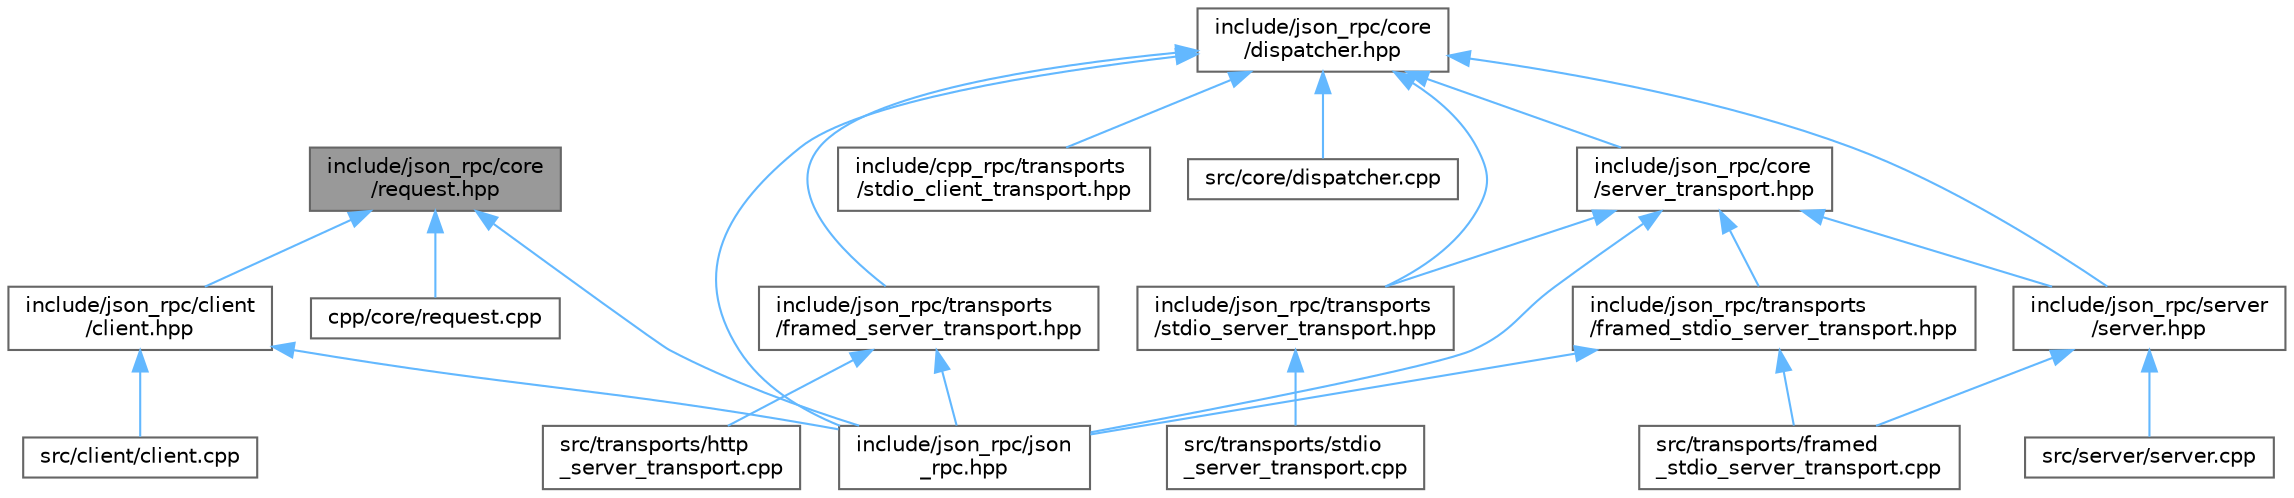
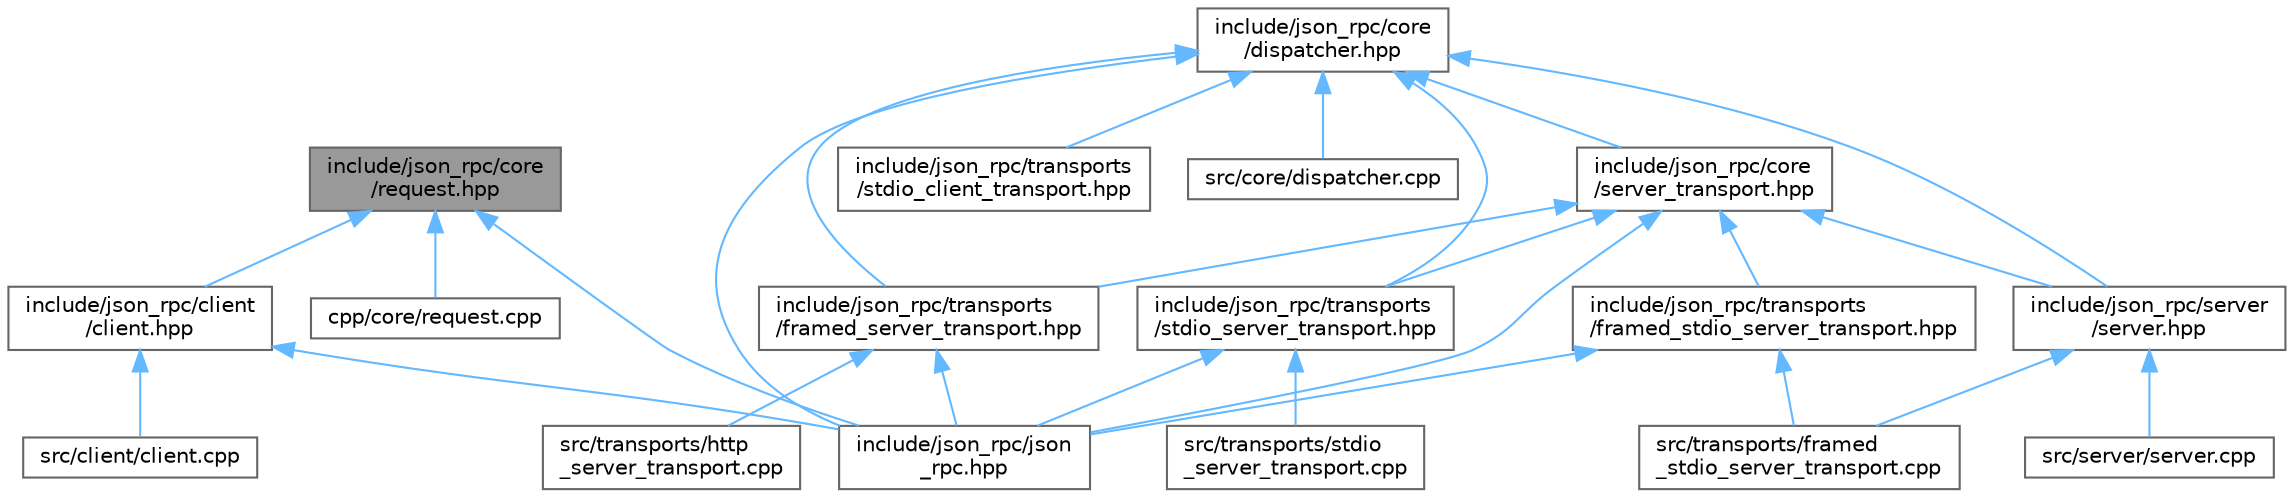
node "include/cpp_rpc/transports /stdio_client_transport.hpp": label "include/cpp_rpc/transports /stdio_client_transport.hpp" -> "include/json_rpc/transports /stdio_client_transport.hpp"
edge "include/json_rpc/transports /framed_server_transport.hpp" -> "include/json_rpc/core /server_transport.hpp": added
edge "include/json_rpc/json _rpc.hpp" -> "include/json_rpc/transports /stdio_server_transport.hpp": added
